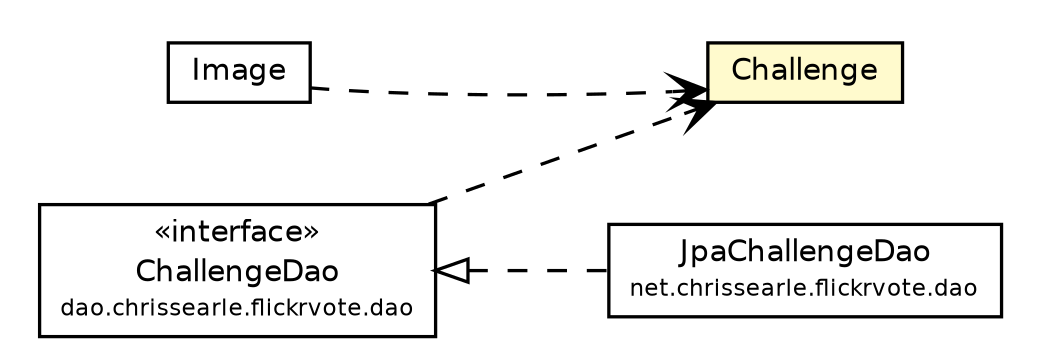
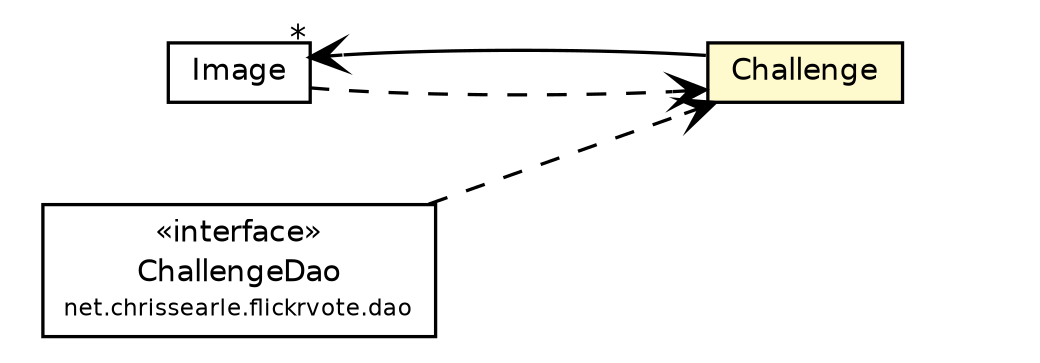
edge "Challenge" -> "Image": added
node "JpaChallengeDao": removed
node "ChallengeDao": text "dao.chrissearle.flickrvote.dao" -> "net.chrissearle.flickrvote.dao"
